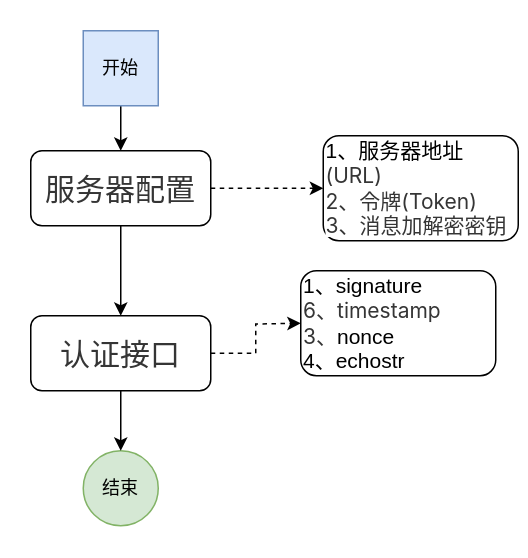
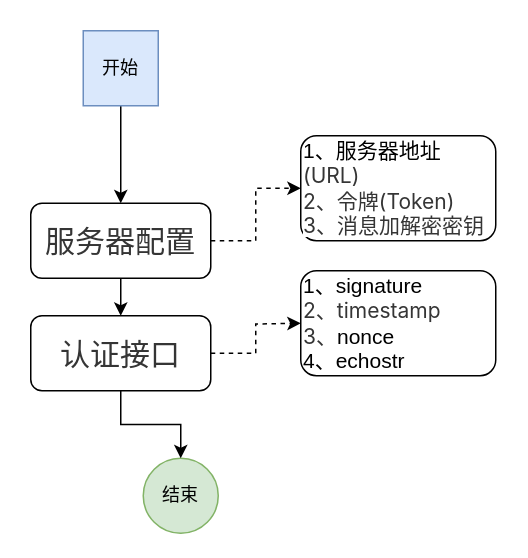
node "服务器配置": moved (121, 188) -> (121, 241)
node "1、服务器地址(URL) 2、令牌(Token) 3、消息加解密密钥": moved (421, 188) -> (398, 188)
node "1、signature 6、timestamp 3、nonce 4、echostr": label "1、signature 6、timestamp 3、nonce 4、echostr" -> "1、signature 2、timestamp 3、nonce 4、echostr"
node "结束": moved (121, 488) -> (181, 496)
